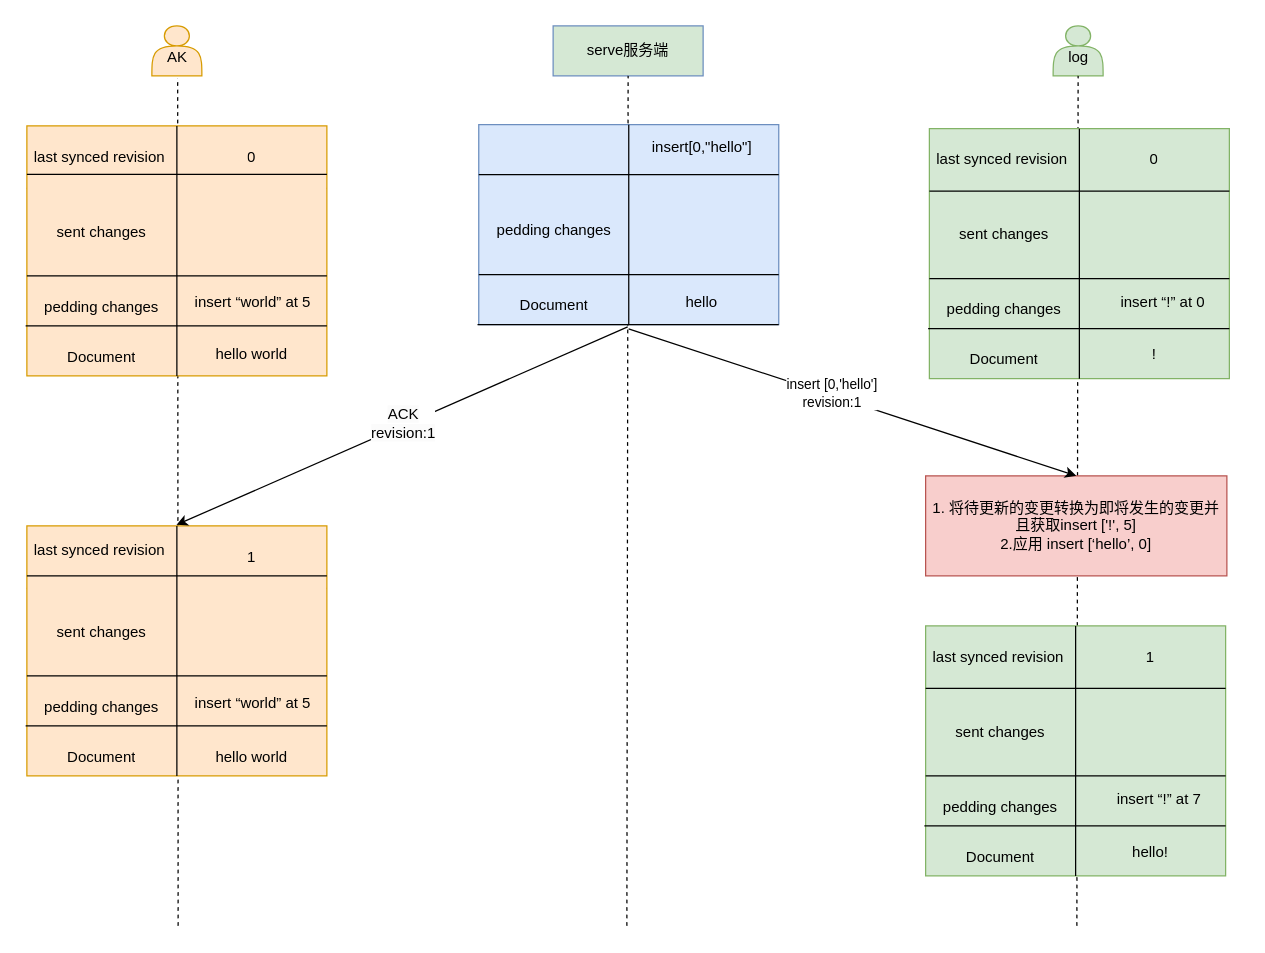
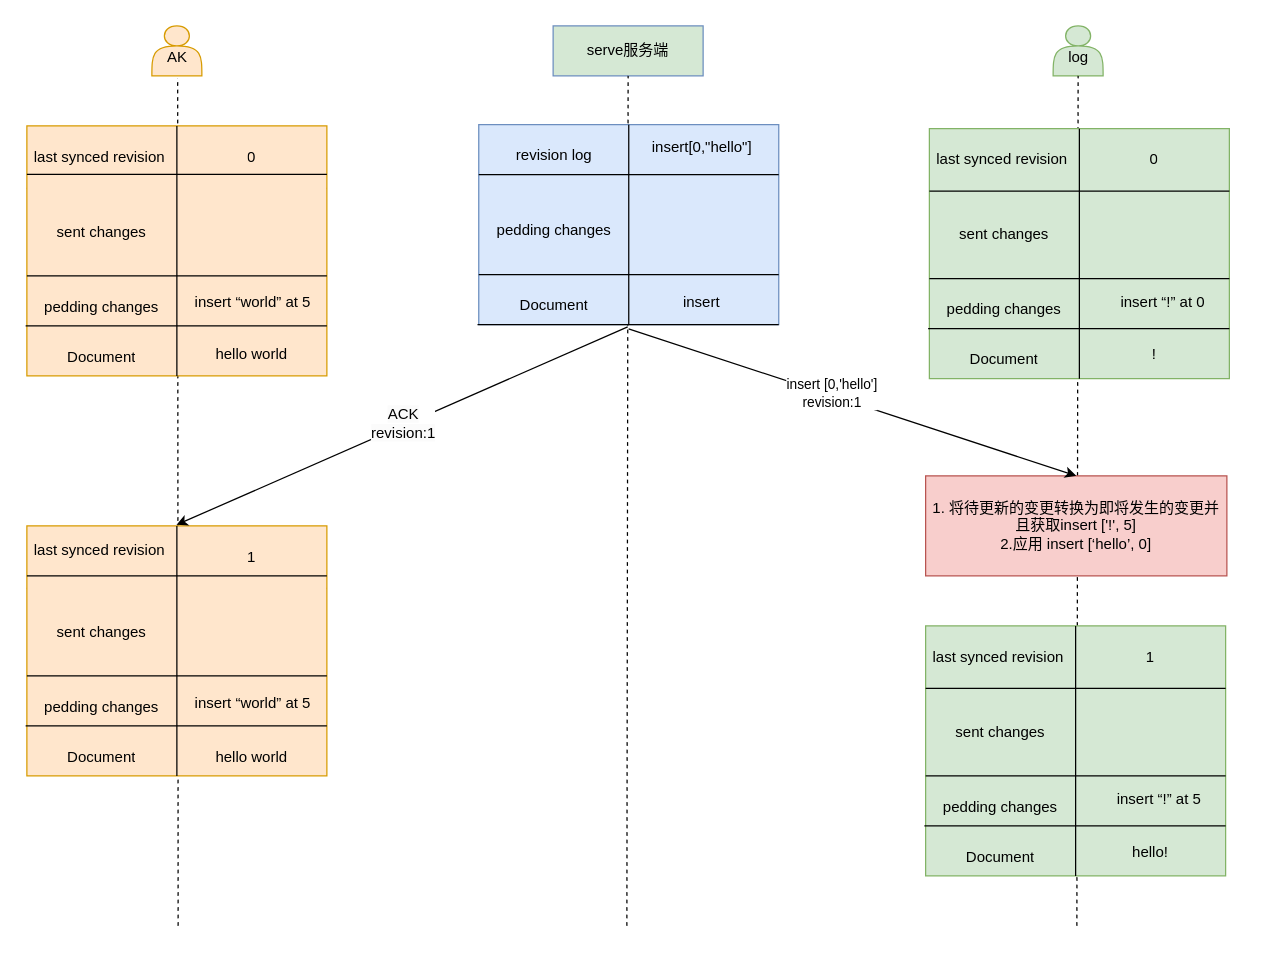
node "revision log": added
node "hello": label "hello" -> "insert"
node "insert “!” at 7": label "insert “!” at 7" -> "insert “!” at 5"
